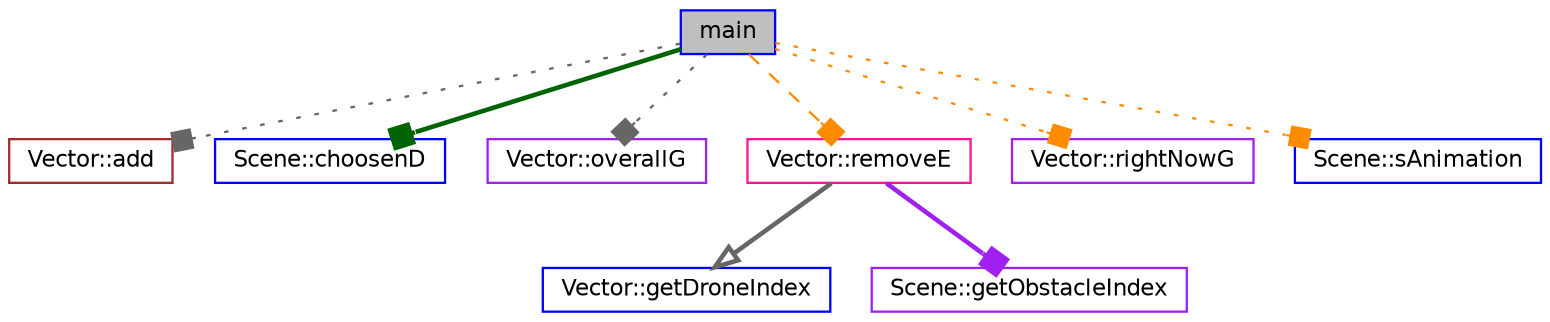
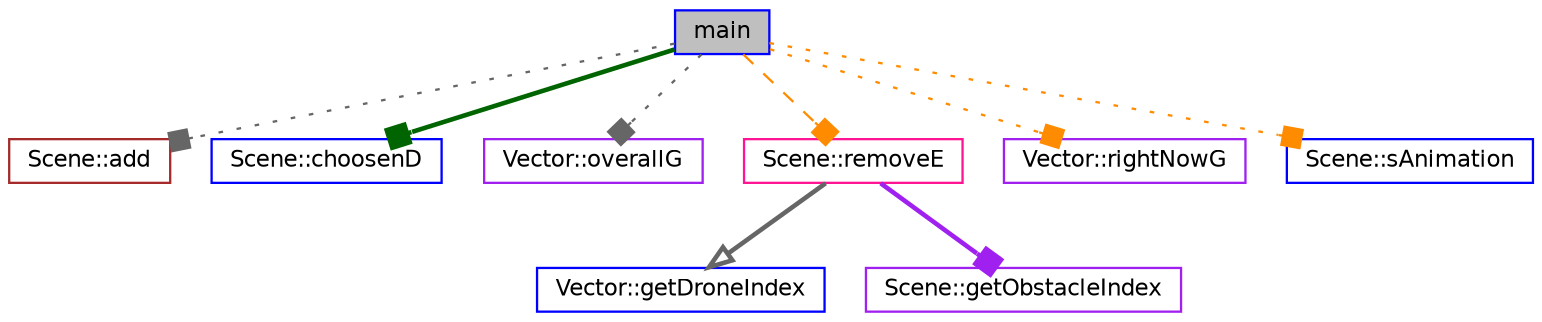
node "Vector::add": label "Vector::add" -> "Scene::add"
node "Vector::removeE": label "Vector::removeE" -> "Scene::removeE"
